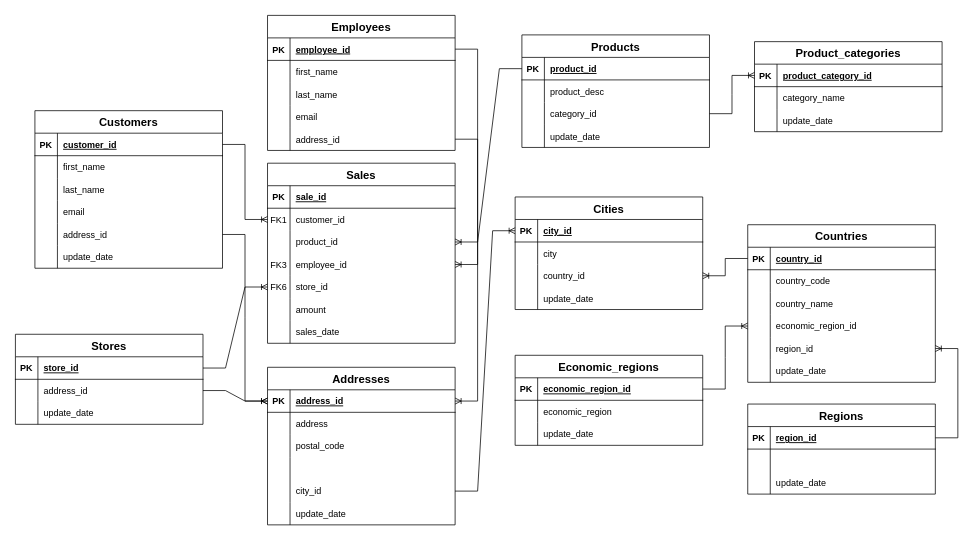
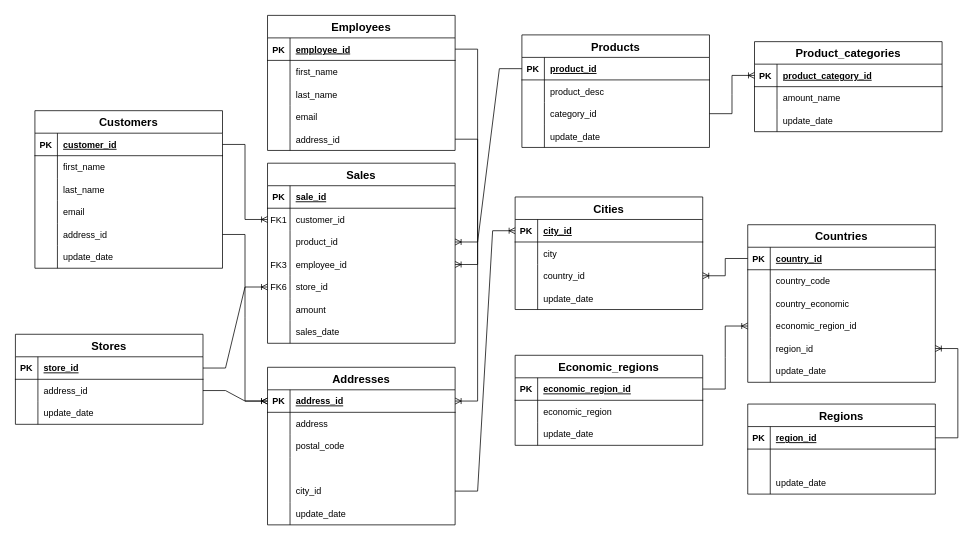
node "category_name": label "category_name" -> "amount_name"
node "country_name": label "country_name" -> "country_economic"
